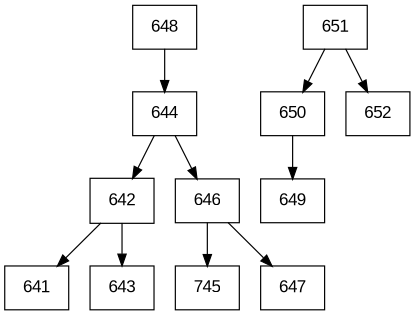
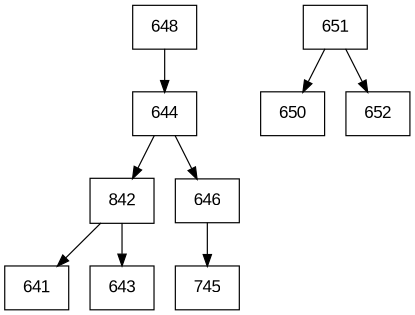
node "642": label "642" -> "842"
node "649": removed
node "647": removed
